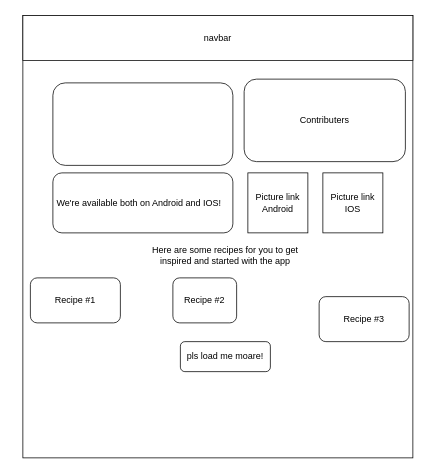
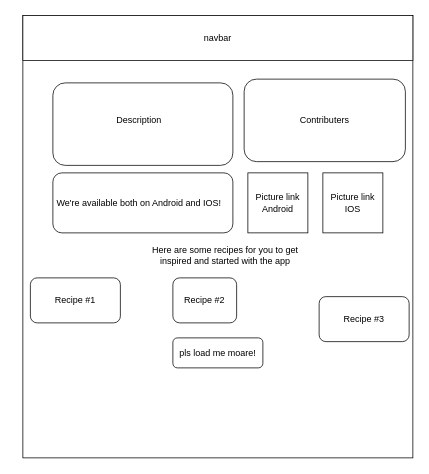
node "Description": added
node "pls load me moare!": moved (225, 357) -> (218, 353)
